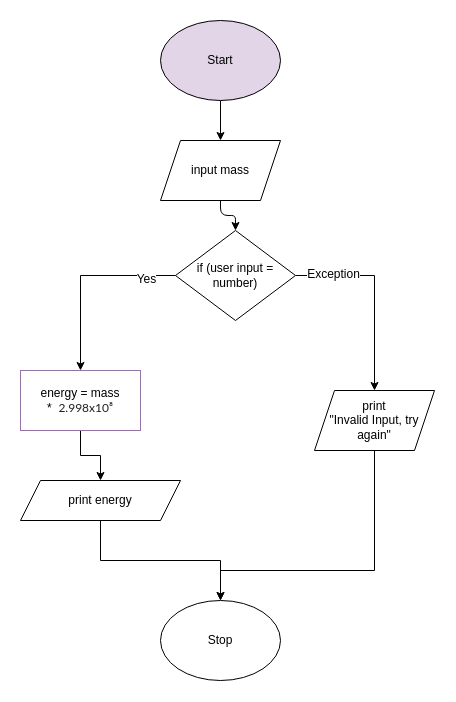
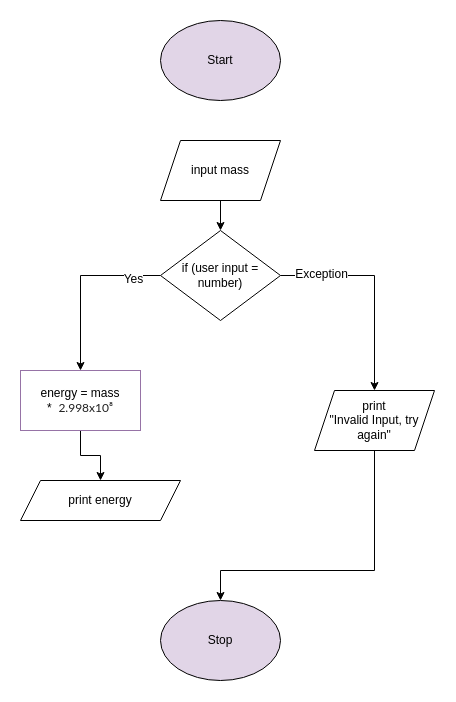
edge "Start" -> "input mass": removed
node "if (user input = number)": moved (236, 276) -> (221, 276)
edge "print energy" -> "Stop": removed
node "Stop": fillcolor #ffffff -> #e1d5e7
